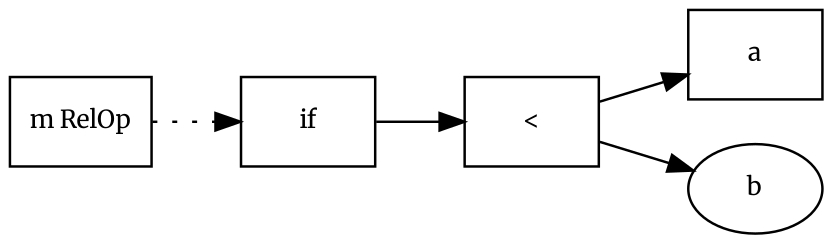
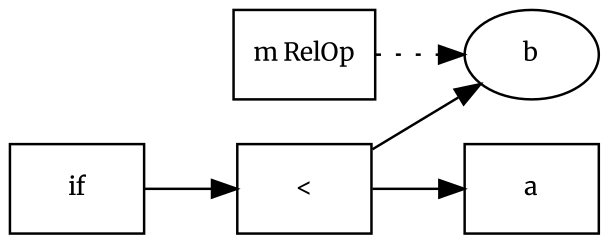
edge "m RelOp" -> "if": now "m RelOp" -> "b"
